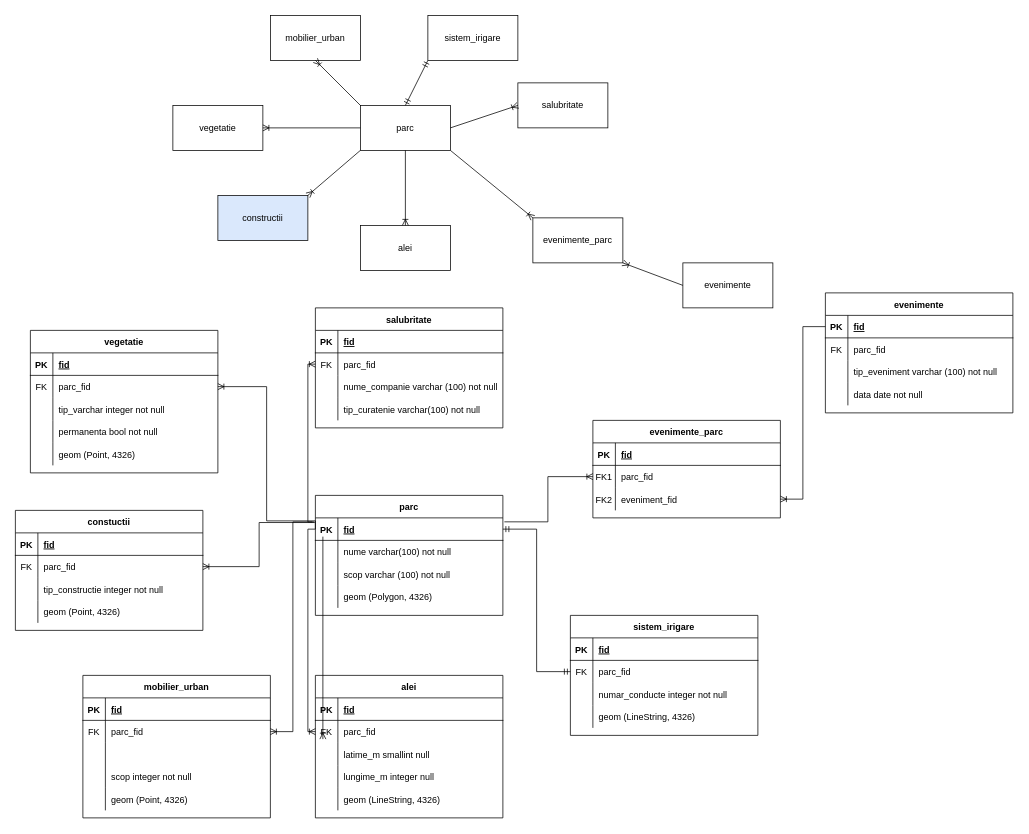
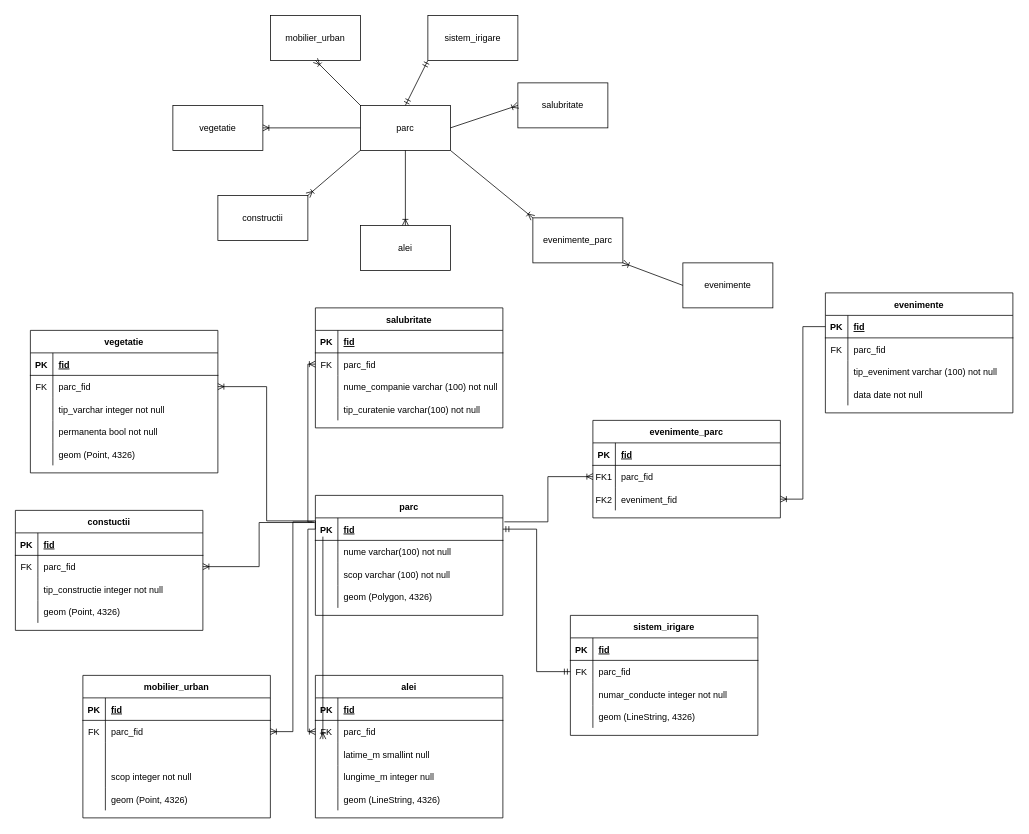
node "constructii": fillcolor #dae8fc -> #ffffff
